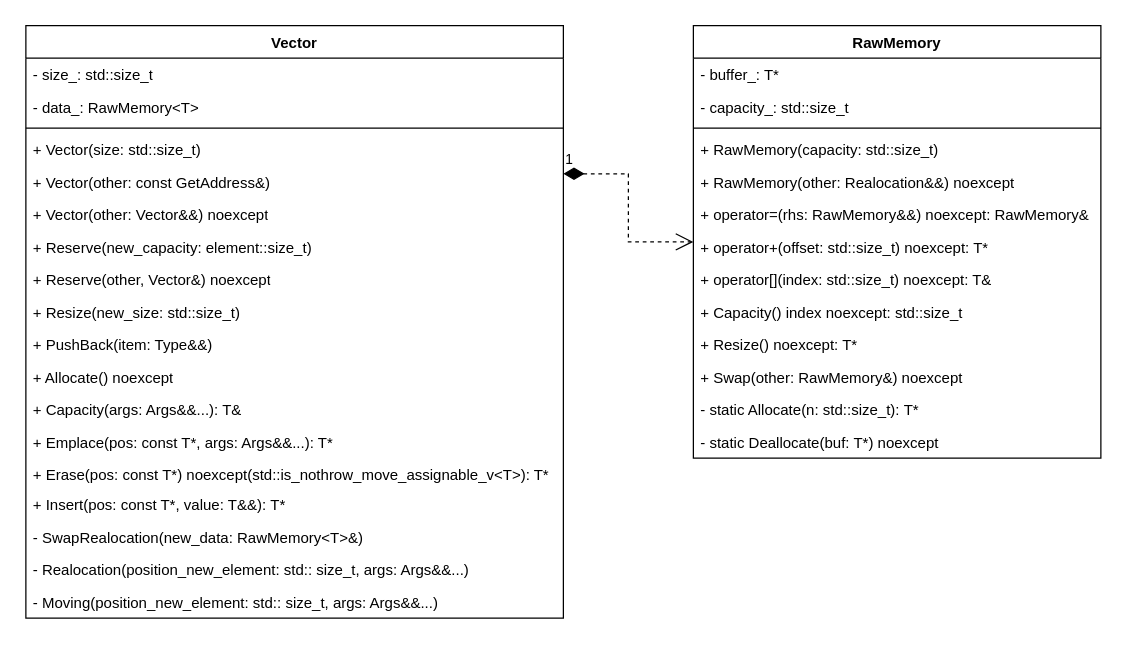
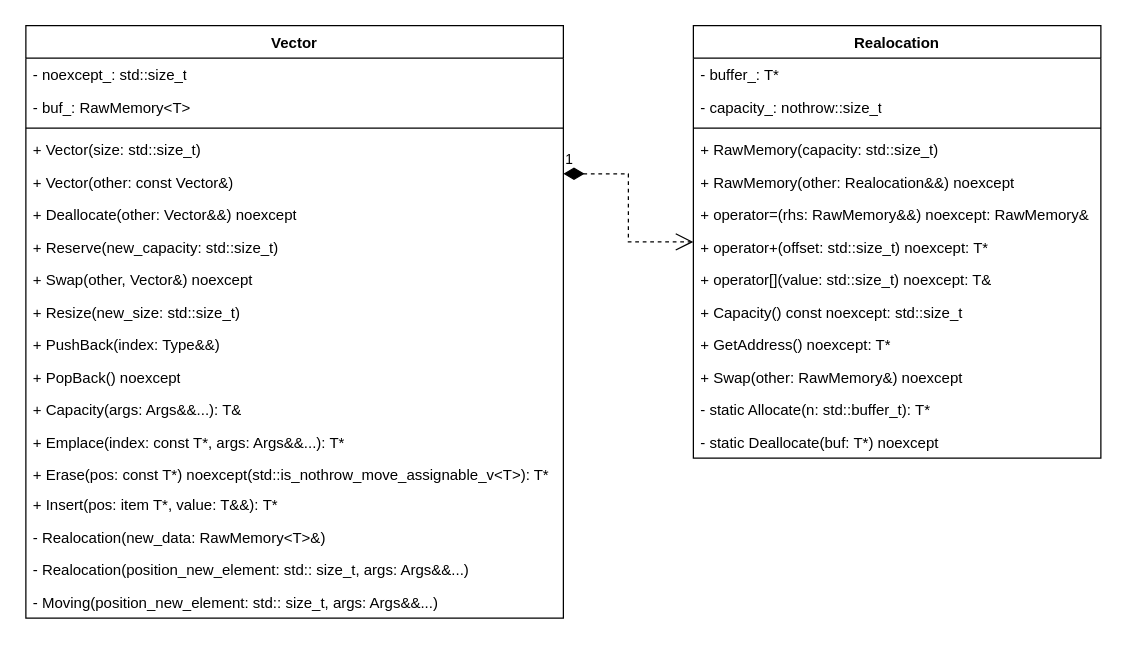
node "RawMemory": label "RawMemory" -> "Realocation"
node "- size_: std::size_t": label "- size_: std::size_t" -> "- noexcept_: std::size_t"
node "- data_: RawMemory<T>": label "- data_: RawMemory<T>" -> "- buf_: RawMemory<T>"
node "- capacity_: std::size_t": label "- capacity_: std::size_t" -> "- capacity_: nothrow::size_t"
node "+ Vector(other: const GetAddress&)": label "+ Vector(other: const GetAddress&)" -> "+ Vector(other: const Vector&)"
node "+ Vector(other: Vector&&) noexcept": label "+ Vector(other: Vector&&) noexcept" -> "+ Deallocate(other: Vector&&) noexcept"
node "+ Reserve(new_capacity: element::size_t)": label "+ Reserve(new_capacity: element::size_t)" -> "+ Reserve(new_capacity: std::size_t)"
node "+ Reserve(other, Vector&) noexcept": label "+ Reserve(other, Vector&) noexcept" -> "+ Swap(other, Vector&) noexcept"
node "+ operator[](index: std::size_t) noexcept: T&": label "+ operator[](index: std::size_t) noexcept: T&" -> "+ operator[](value: std::size_t) noexcept: T&"
node "+ Capacity() index noexcept: std::size_t": label "+ Capacity() index noexcept: std::size_t" -> "+ Capacity() const noexcept: std::size_t"
node "+ PushBack(item: Type&&)": label "+ PushBack(item: Type&&)" -> "+ PushBack(index: Type&&)"
node "+ Resize() noexcept: T*": label "+ Resize() noexcept: T*" -> "+ GetAddress() noexcept: T*"
node "+ Allocate() noexcept": label "+ Allocate() noexcept" -> "+ PopBack() noexcept"
node "- static Allocate(n: std::size_t): T*": label "- static Allocate(n: std::size_t): T*" -> "- static Allocate(n: std::buffer_t): T*"
node "+ Emplace(pos: const T*, args: Args&&...): T*": label "+ Emplace(pos: const T*, args: Args&&...): T*" -> "+ Emplace(index: const T*, args: Args&&...): T*"
node "+ Insert(pos: const T*, value: T&&): T*": label "+ Insert(pos: const T*, value: T&&): T*" -> "+ Insert(pos: item T*, value: T&&): T*"
node "- SwapRealocation(new_data: RawMemory<T>&)": label "- SwapRealocation(new_data: RawMemory<T>&)" -> "- Realocation(new_data: RawMemory<T>&)"
